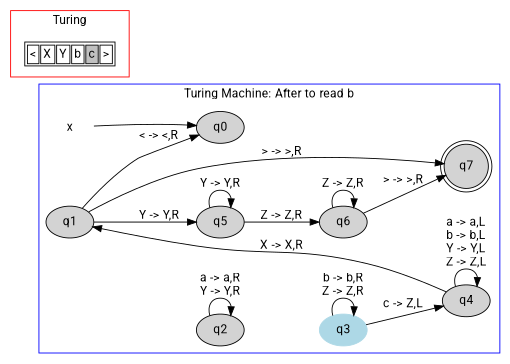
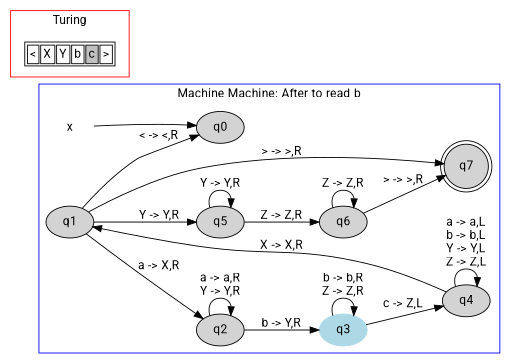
cluster "Turing Machine: After to read b": label "Turing Machine: After to read b" -> "Machine Machine: After to read b"
edge "q1" -> "q2": added, label "a -> X,R"
edge "q2" -> "q3": added, label "b -> Y,R"
